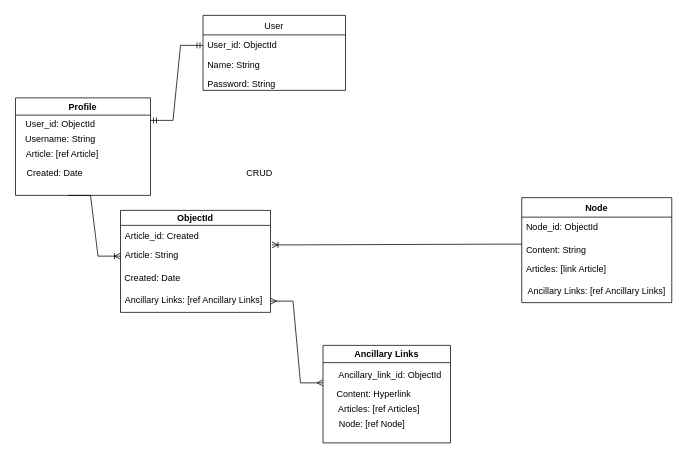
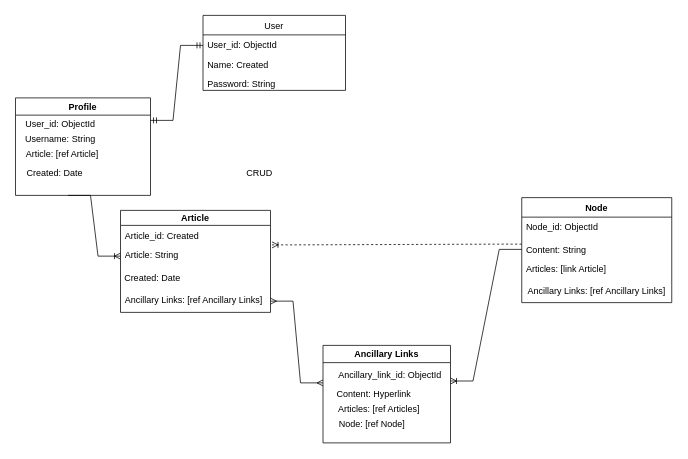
node "Name: String": label "Name: String" -> "Name: Created"
node "ObjectId": label "ObjectId" -> "Article"
edge "Content: String" -> "Article: String": style solid -> dashed
edge "Content: String" -> "Ancillary_link_id: ObjectId": added
